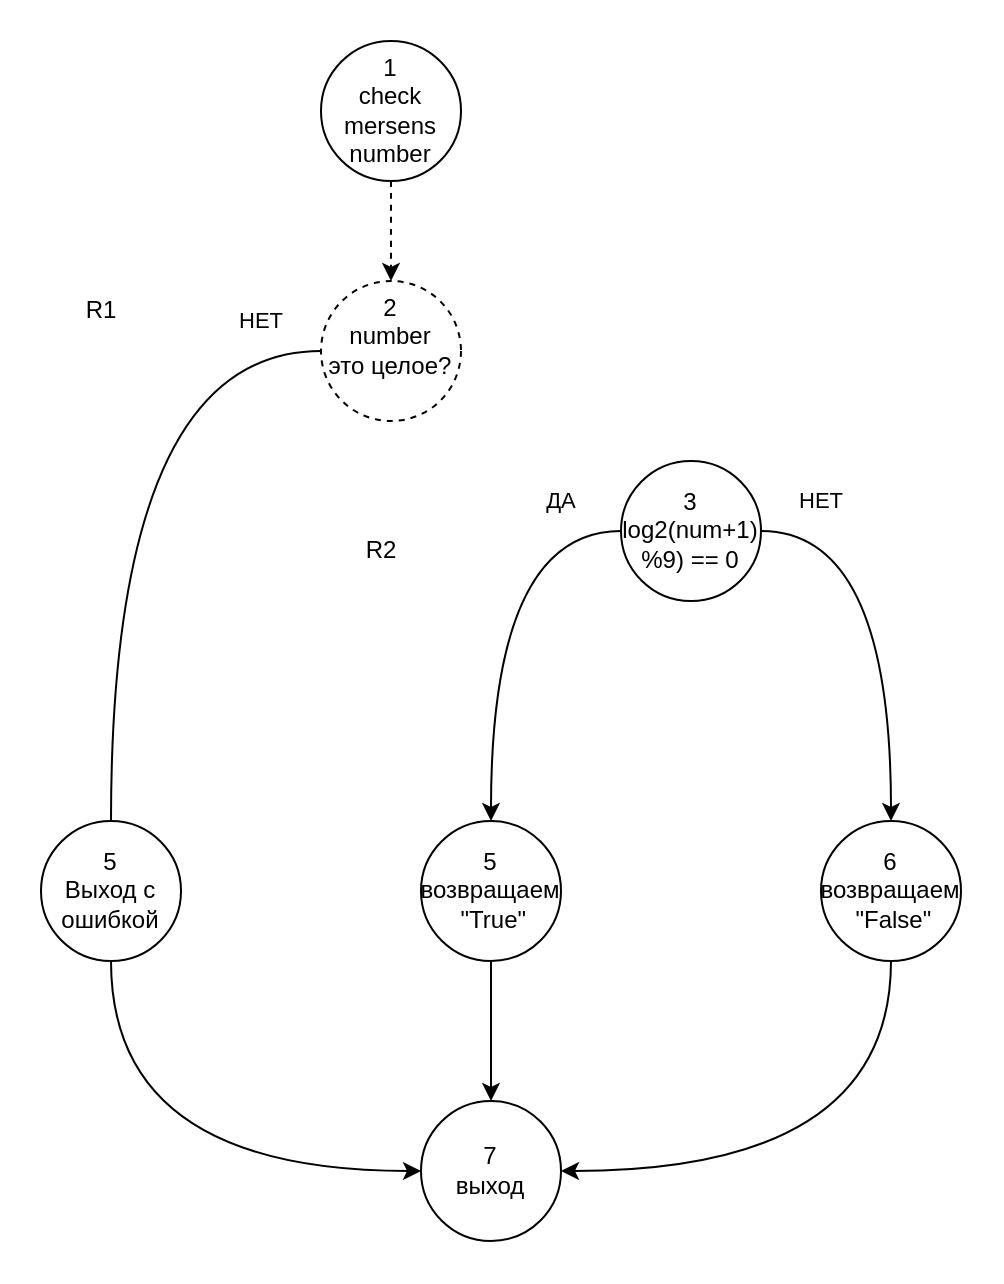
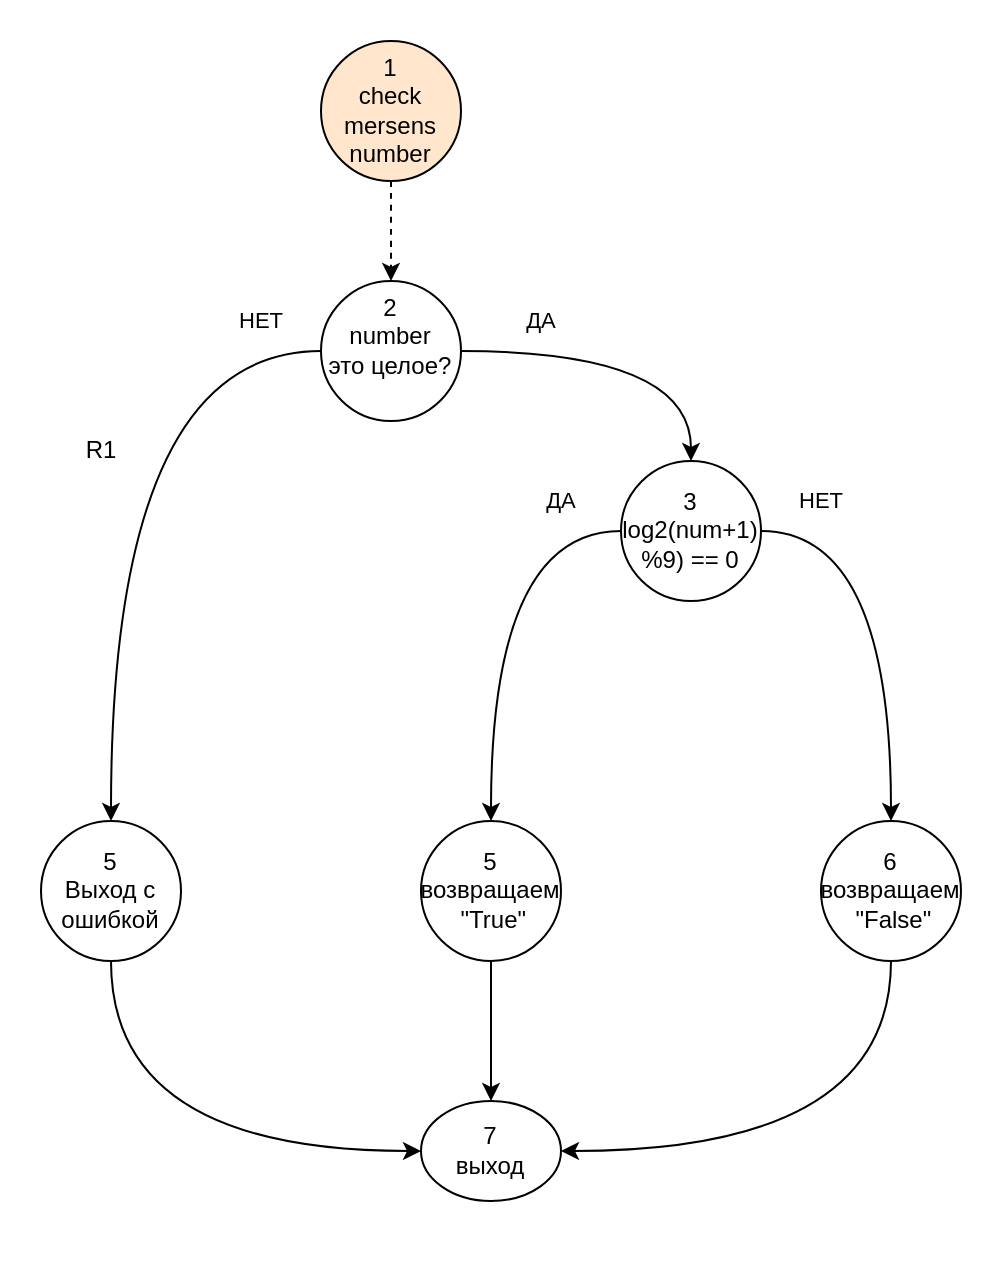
node "1 check mersens number": fillcolor #ffffff -> #ffe6cc
node "R1": moved (101, 311) -> (101, 451)
node "2 number это целое?": style dashed -> solid
edge "2 number это целое?" -> "3 log2(num+1) %9) == 0": added, label "ДА"
node "R2": removed
edge "2 number это целое?" -- "5 Выход с ошибкой": arrowhead none -> classic
node "7 выход": size 140x140 -> 140x100
